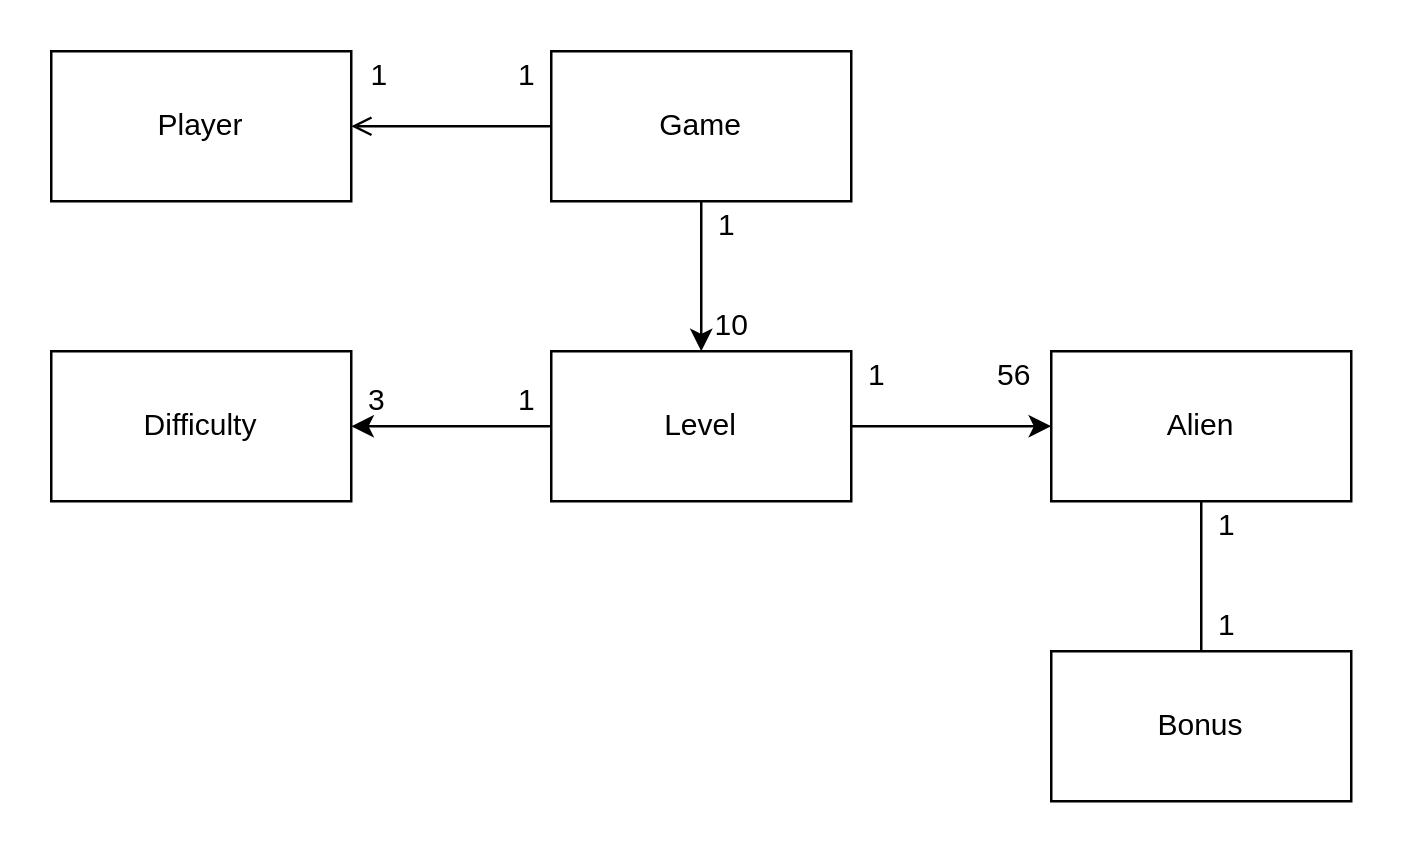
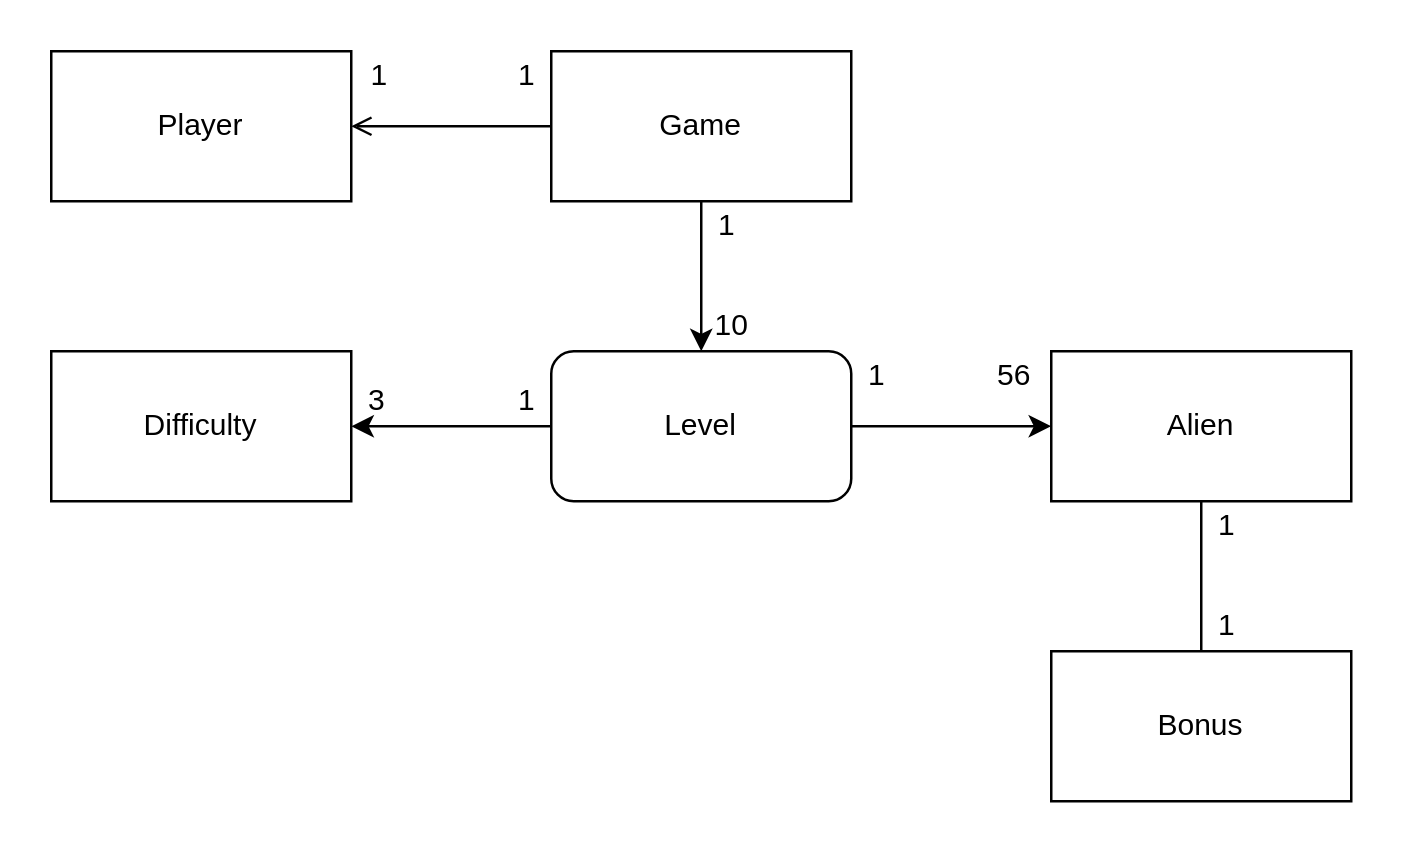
node "Level": shape rectangle -> rounded rectangle
